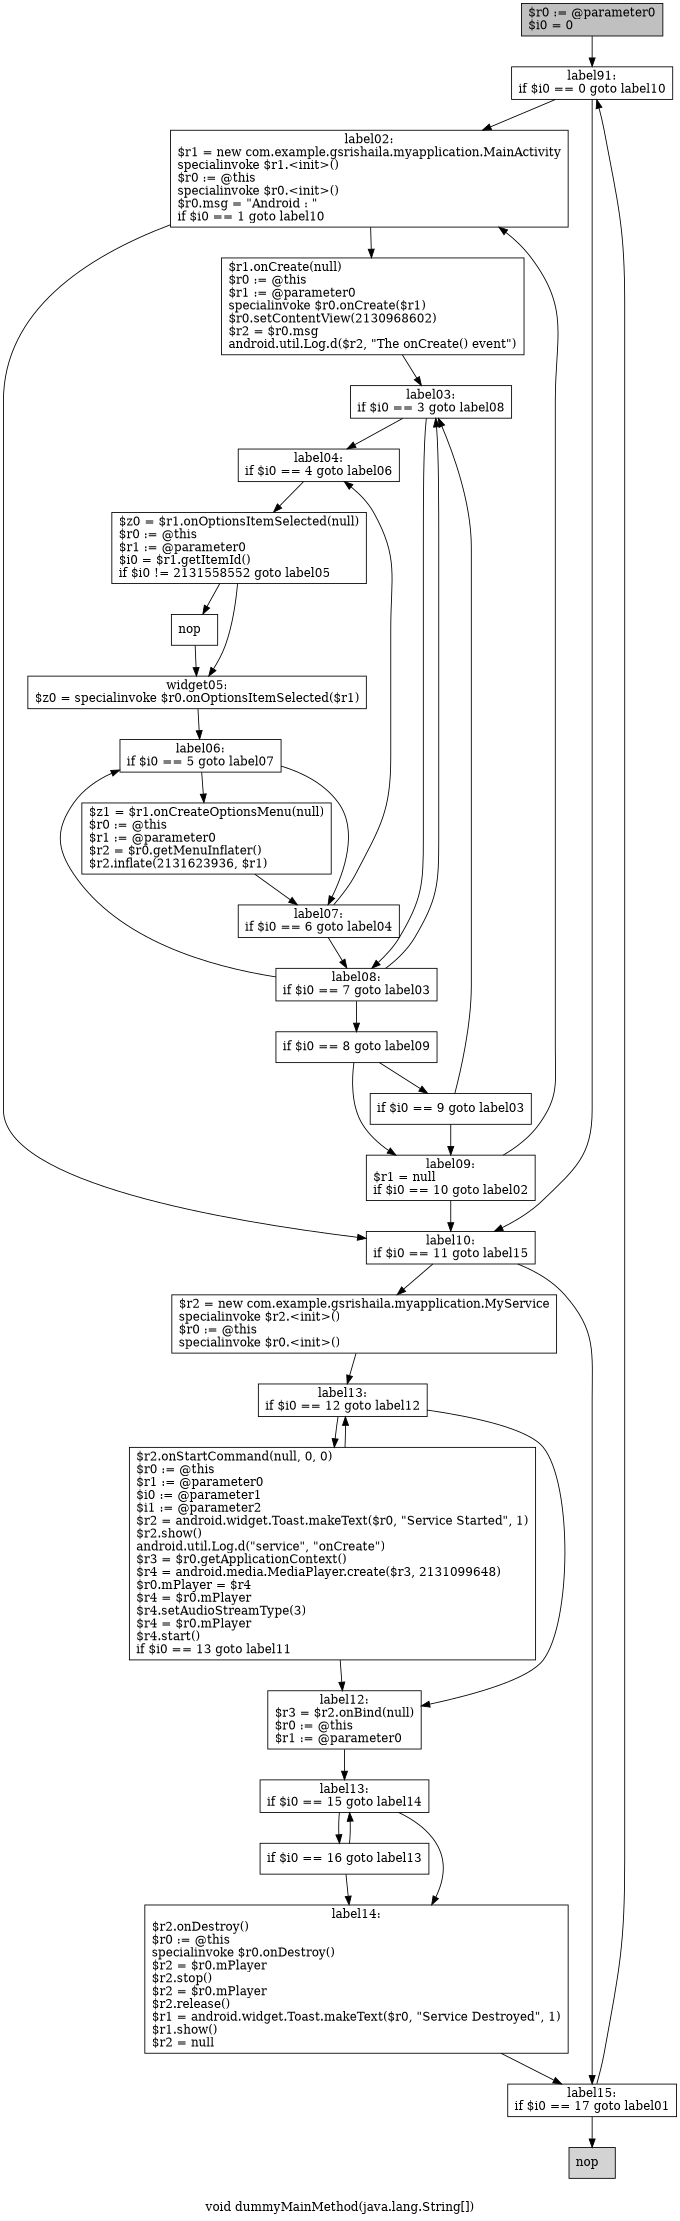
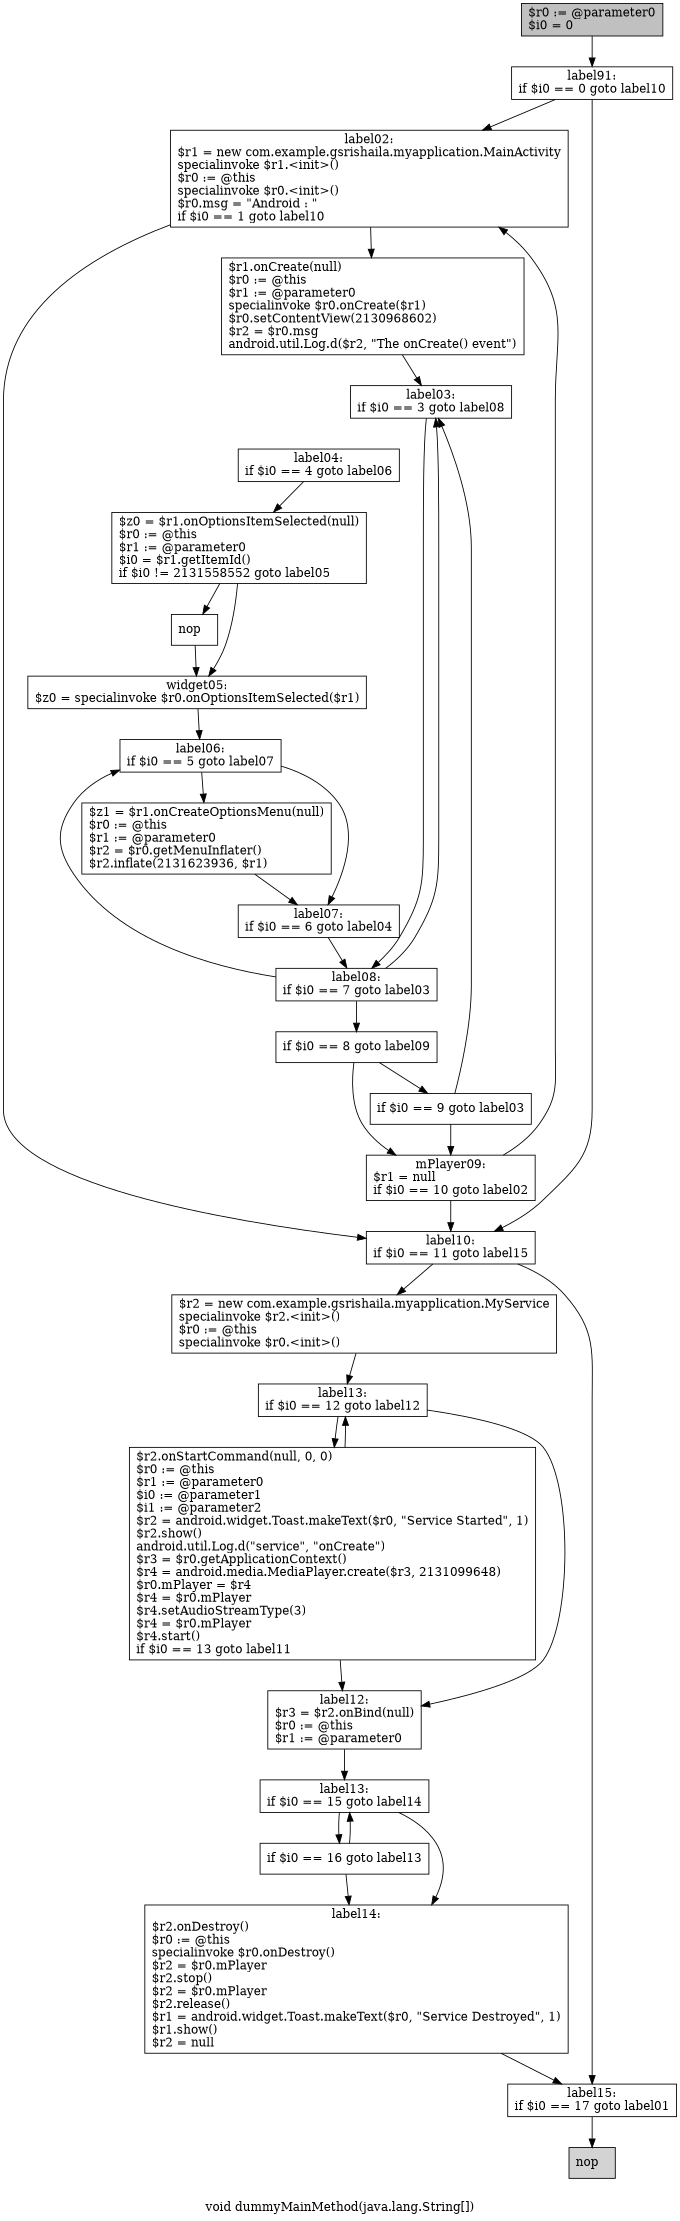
edge "label03: if $i0 == 3 goto label08" -> "label04: if $i0 == 4 goto label06": removed
edge "label07: if $i0 == 6 goto label04" -> "label04: if $i0 == 4 goto label06": removed
edge "label15: if $i0 == 17 goto label01" -> "label91: if $i0 == 0 goto label10": removed
node "label09: $r1 = null if $i0 == 10 goto label02": label "label09: $r1 = null if $i0 == 10 goto label02" -> "mPlayer09: $r1 = null if $i0 == 10 goto label02"
